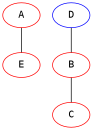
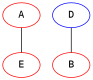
node "C": removed
